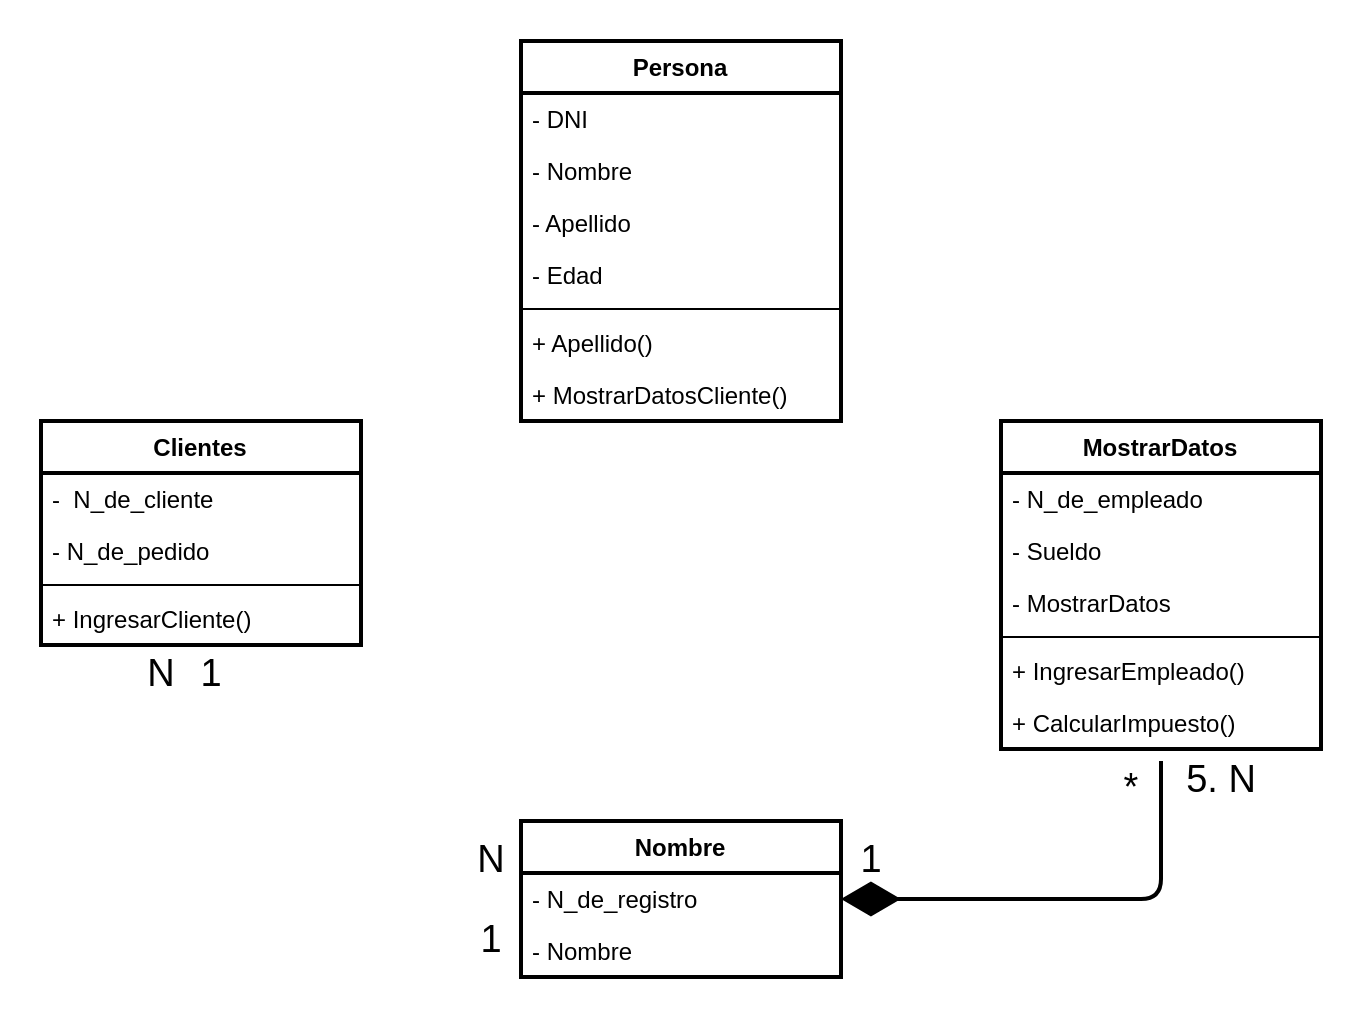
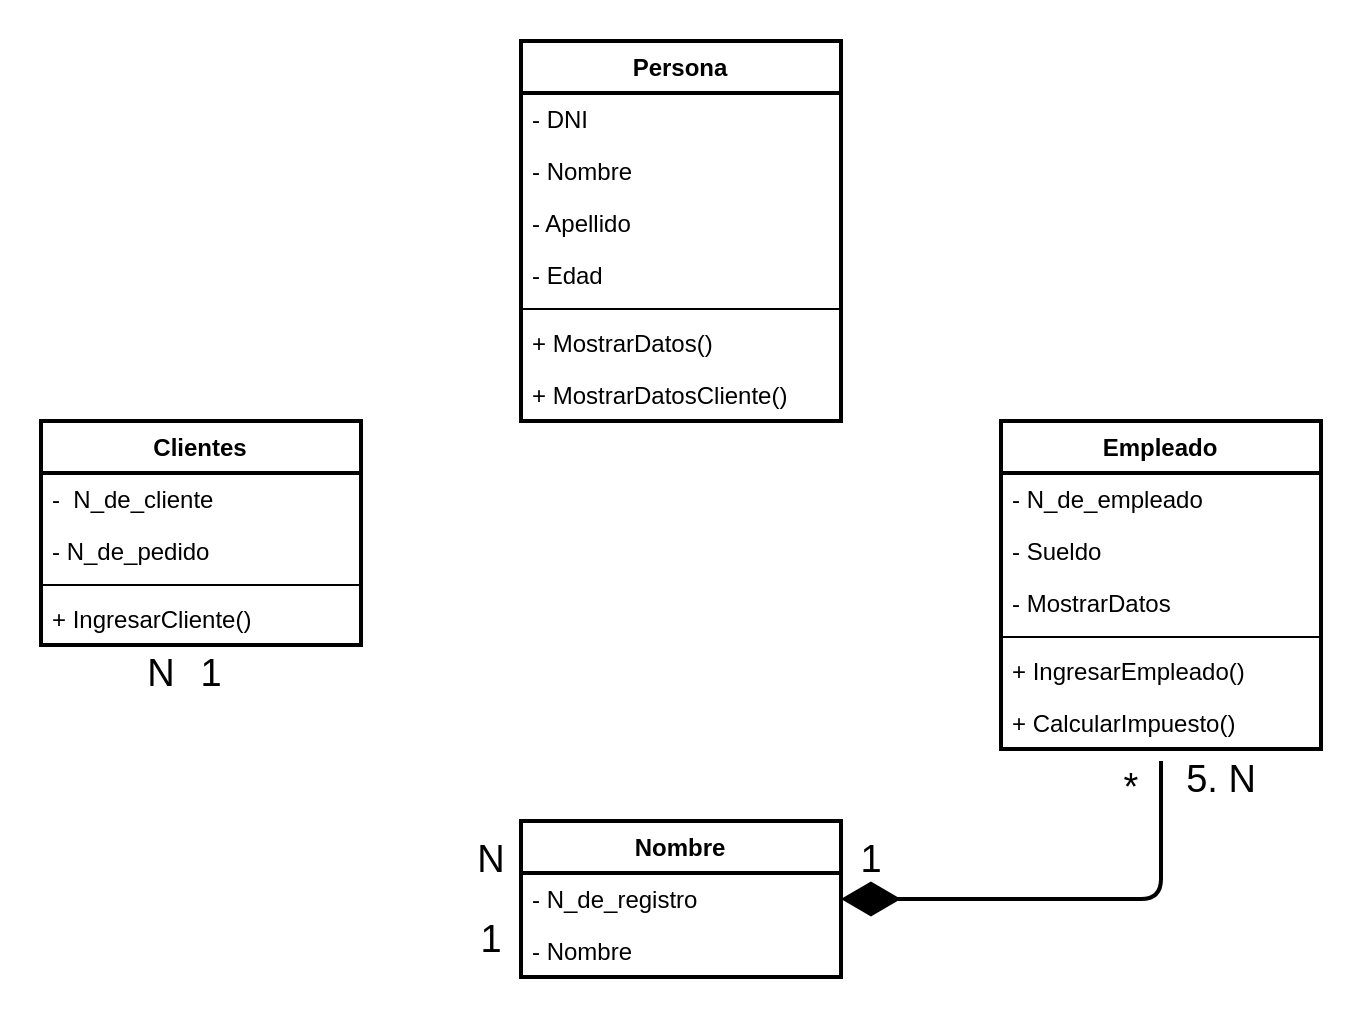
node "+ Apellido()": label "+ Apellido()" -> "+ MostrarDatos()"
node "MostrarDatos": label "MostrarDatos" -> "Empleado"
